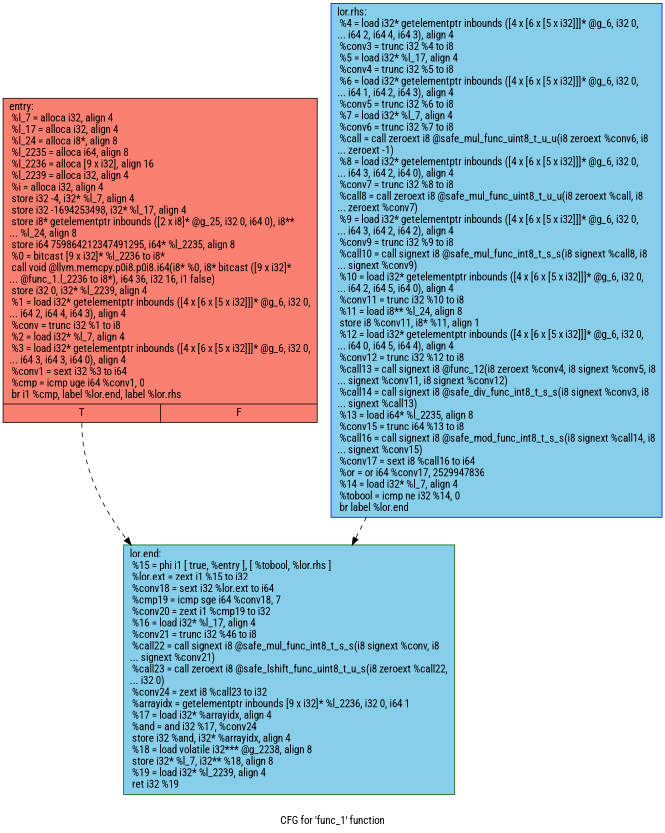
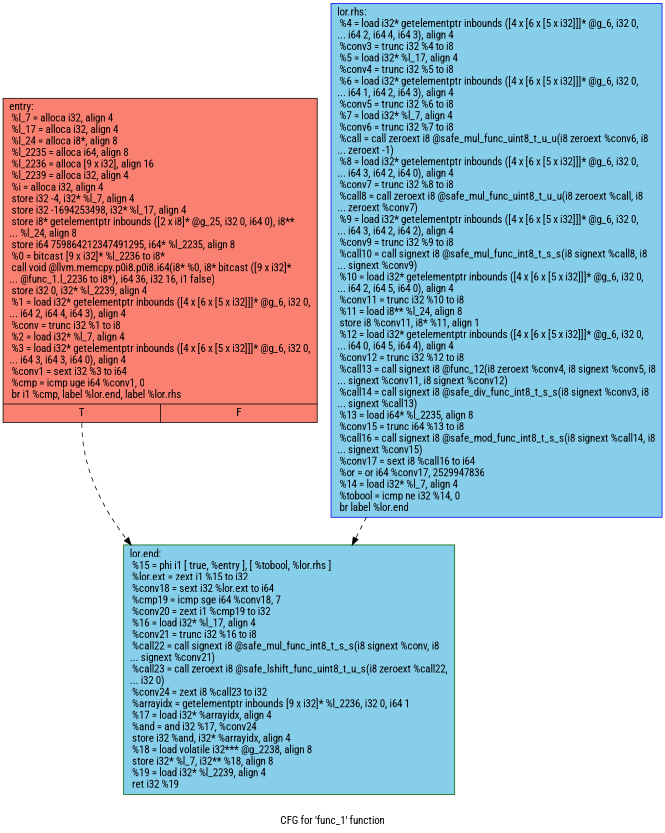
node "lor.end:": text "%conv21 = trunc i32 %46 to i8" -> "%conv21 = trunc i32 %16 to i8"
